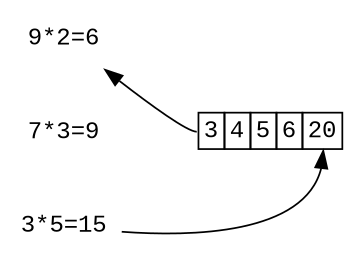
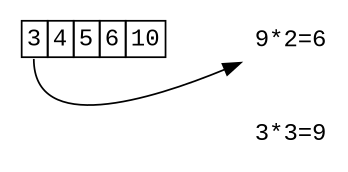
node "3": text "20" -> "10"
node "7*3=9": label "7*3=9" -> "3*3=9"
node "3*5=15": removed
